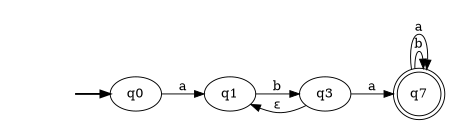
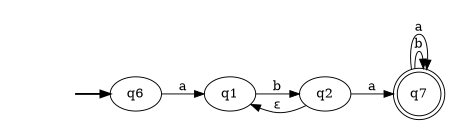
node "q0": label "q0" -> "q6"
node "q3": label "q3" -> "q2"
